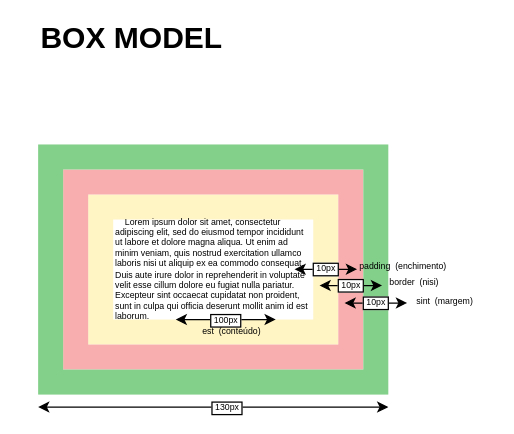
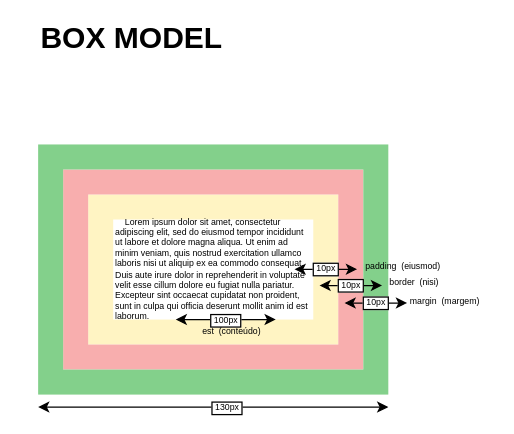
node "padding (enchimento)": label "padding (enchimento)" -> "padding (eiusmod)"
node "sint (margem)": label "sint (margem)" -> "margin (margem)"
